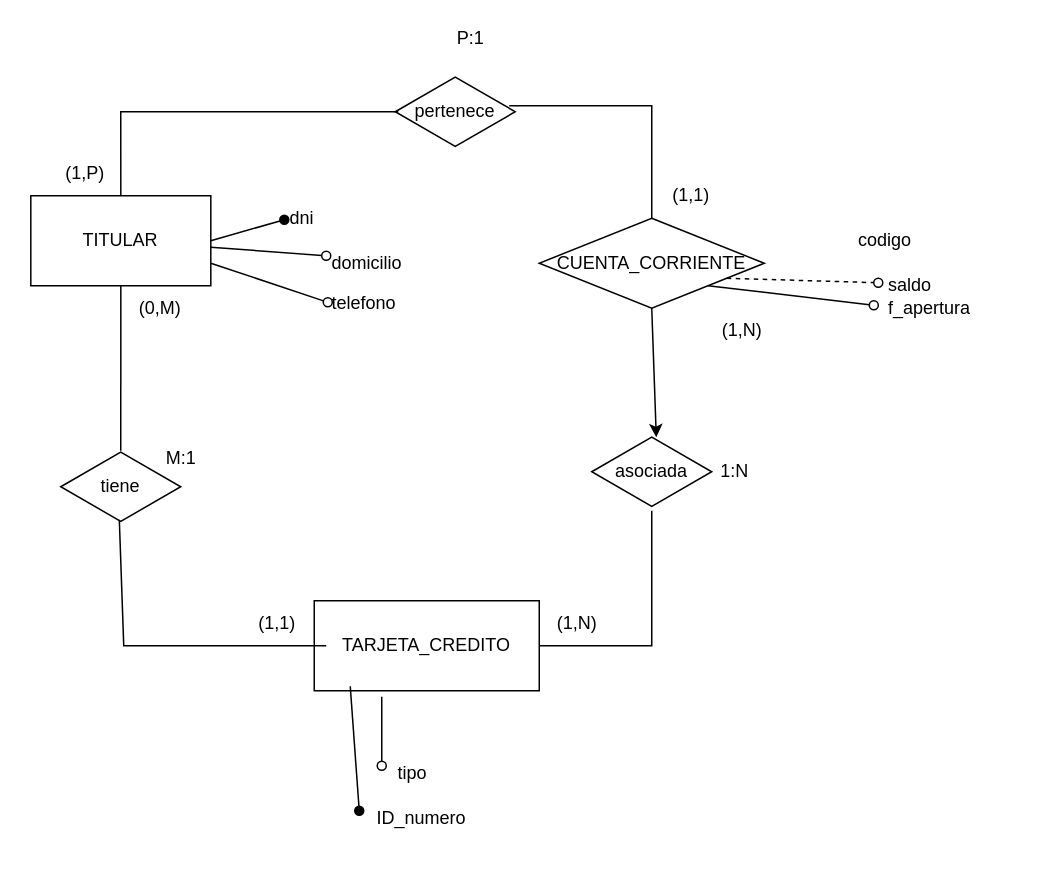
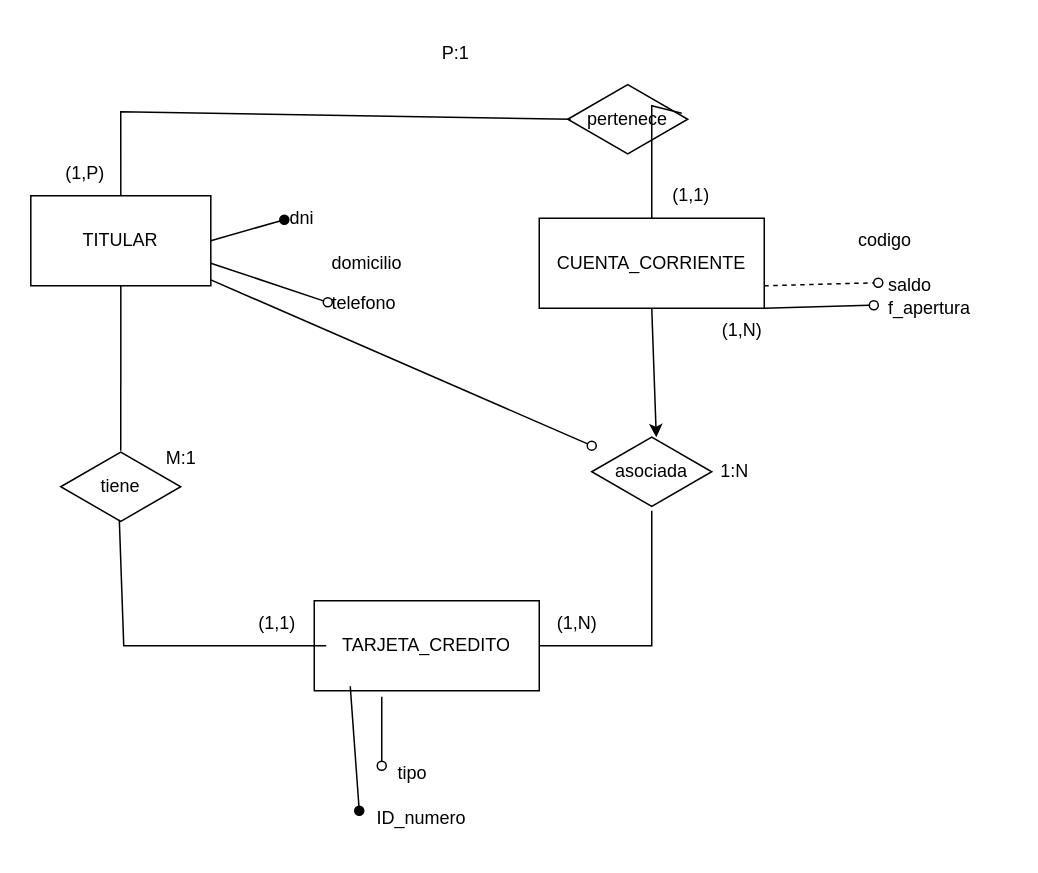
node "P:1": moved (470, 38) -> (455, 53)
node "pertenece": moved (455, 112) -> (628, 119)
edge "TITULAR" -> "domicilio": now "TITULAR" -> "asociada"
node "CUENTA_CORRIENTE": shape diamond -> rectangle
node "(0,M)": removed
